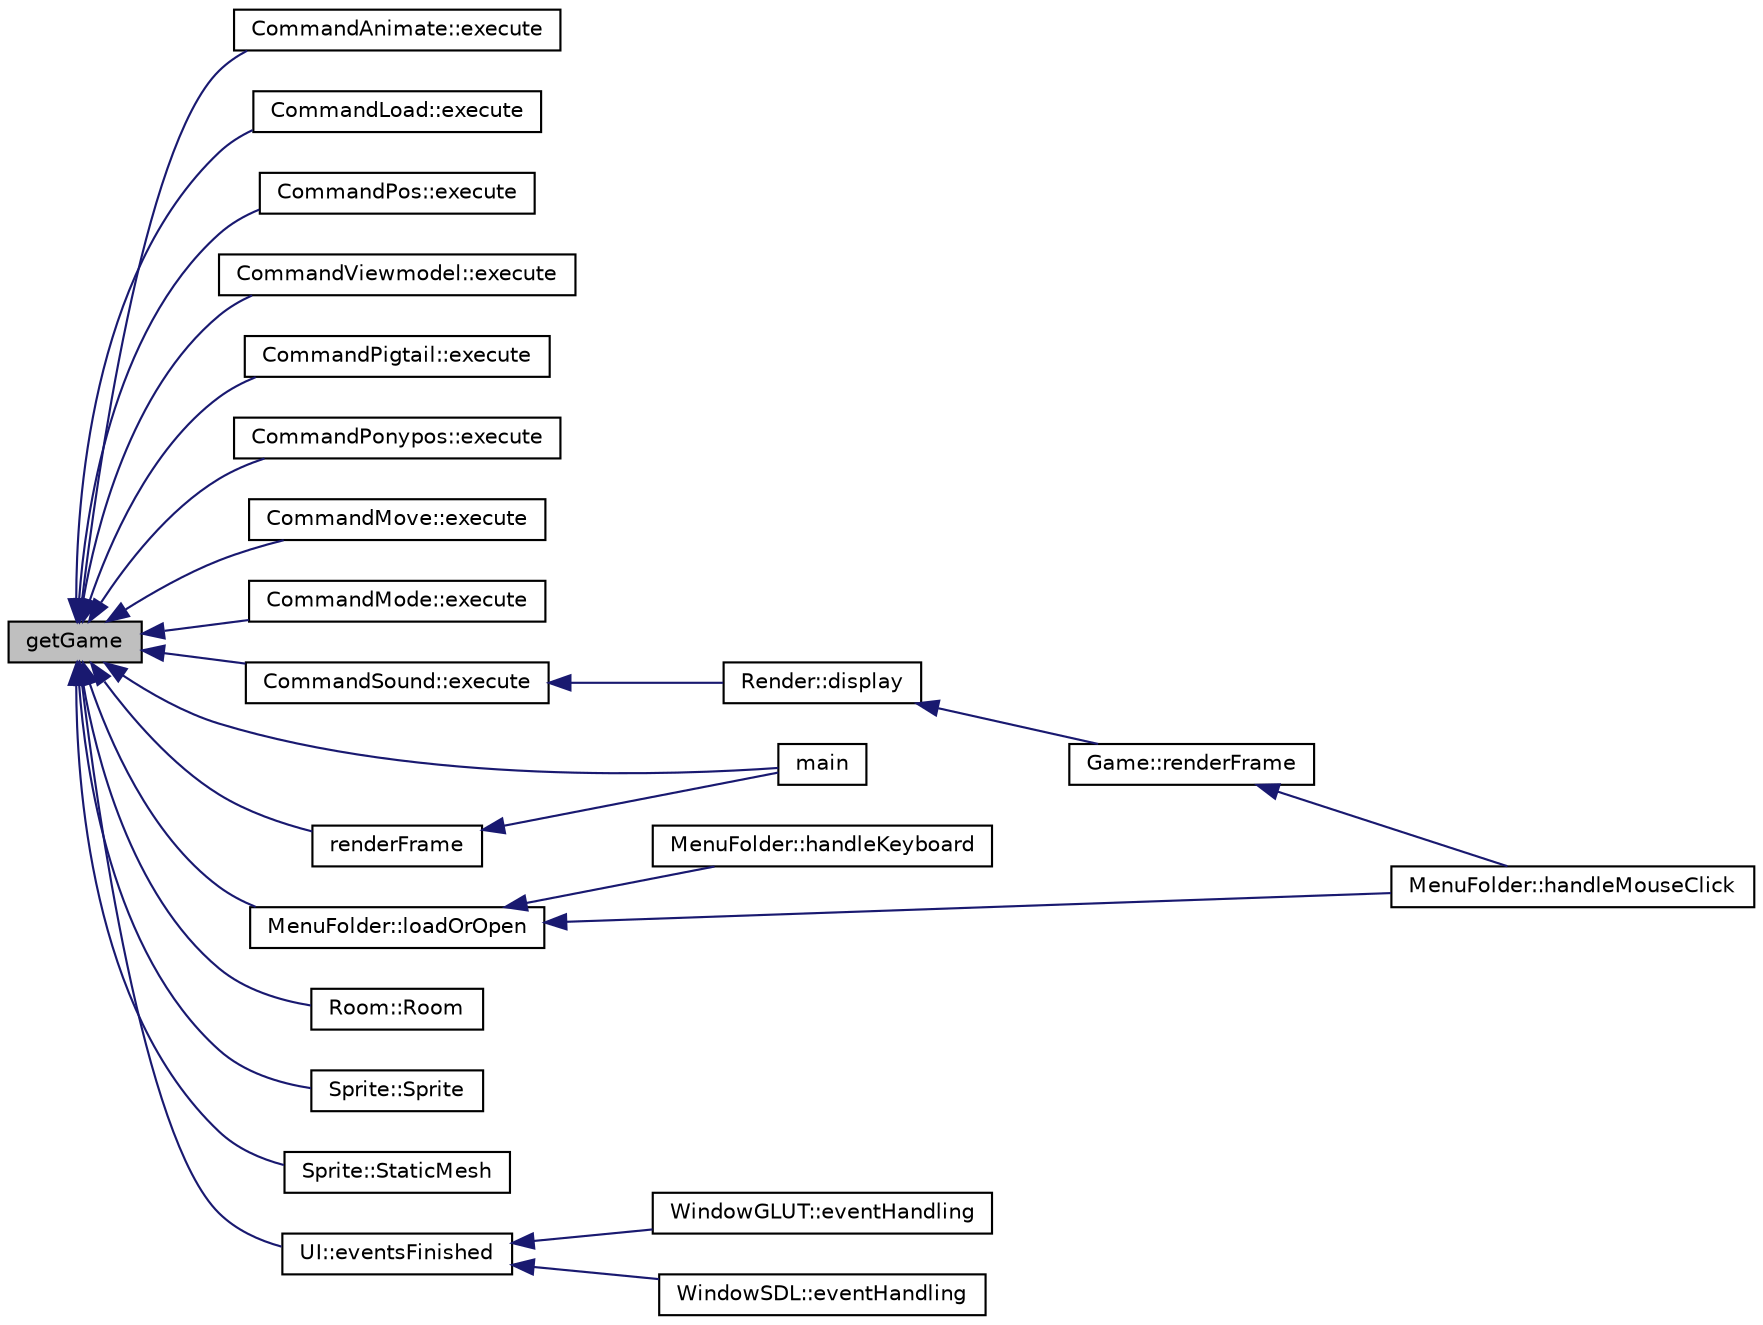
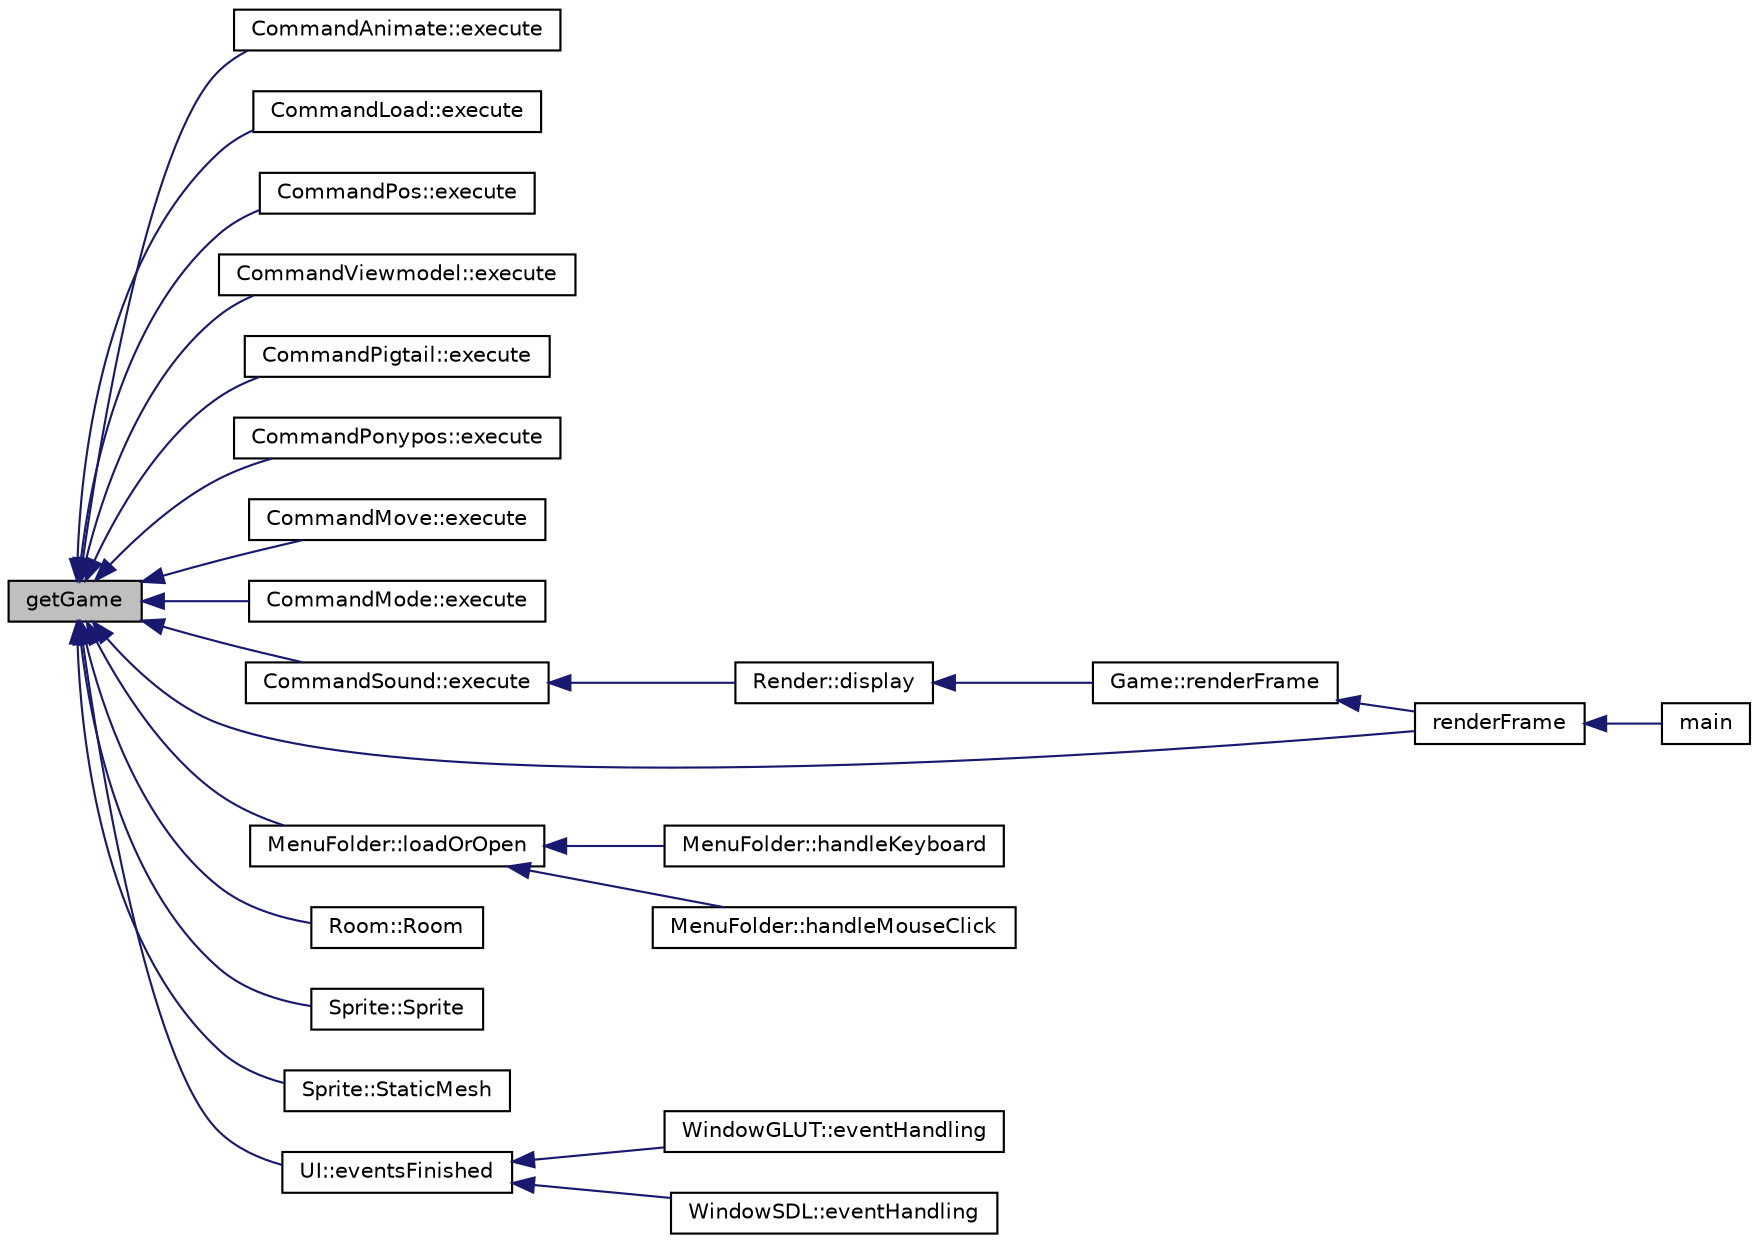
edge "main" -> "getGame": removed
edge "MenuFolder::handleMouseClick" -> "Game::renderFrame": now "renderFrame" -> "Game::renderFrame"
